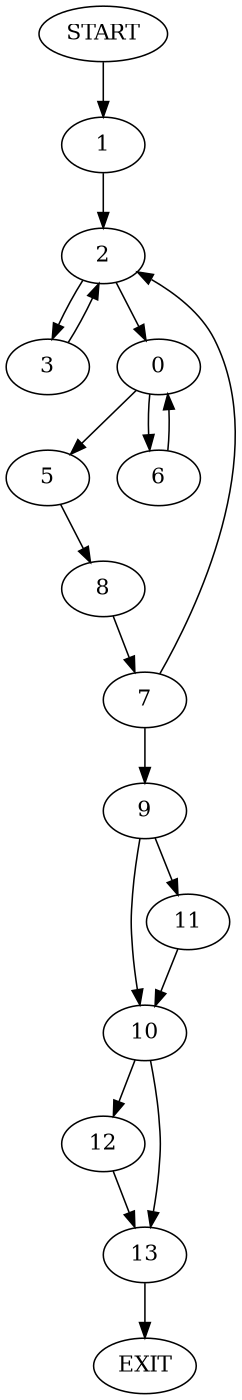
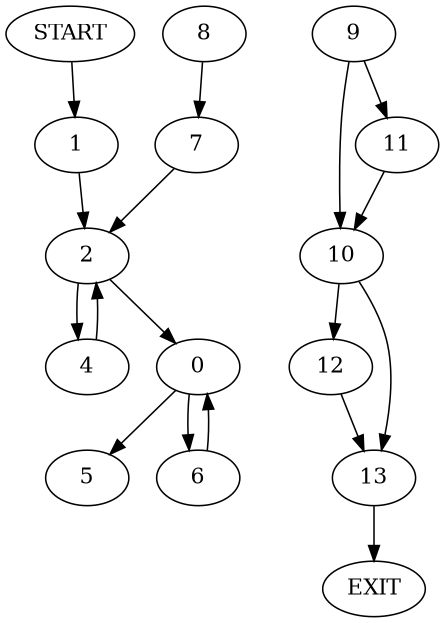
node "3": label "3" -> "4"
edge "5" -> "8": removed
edge "7" -> "9": removed
